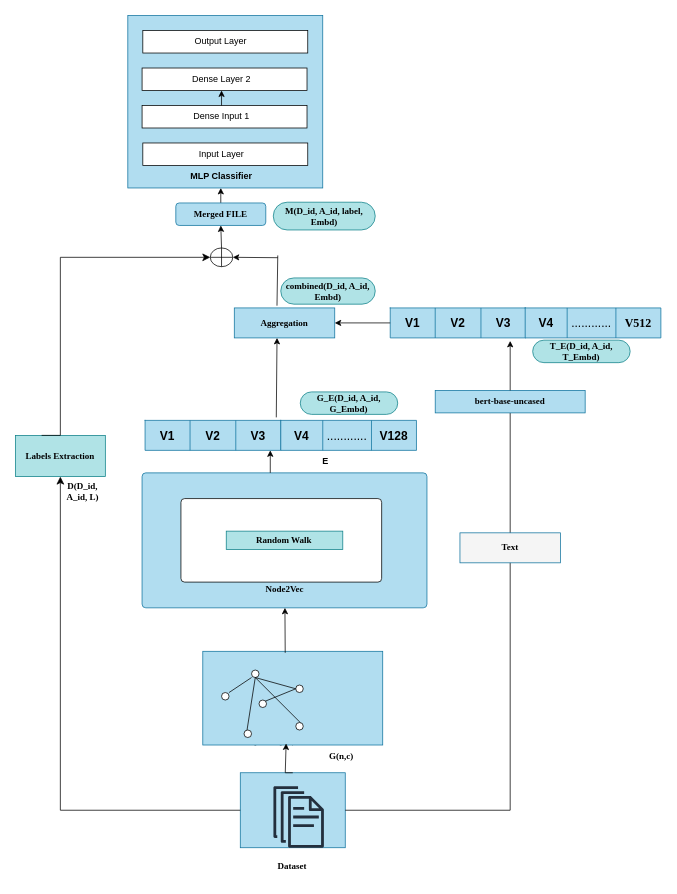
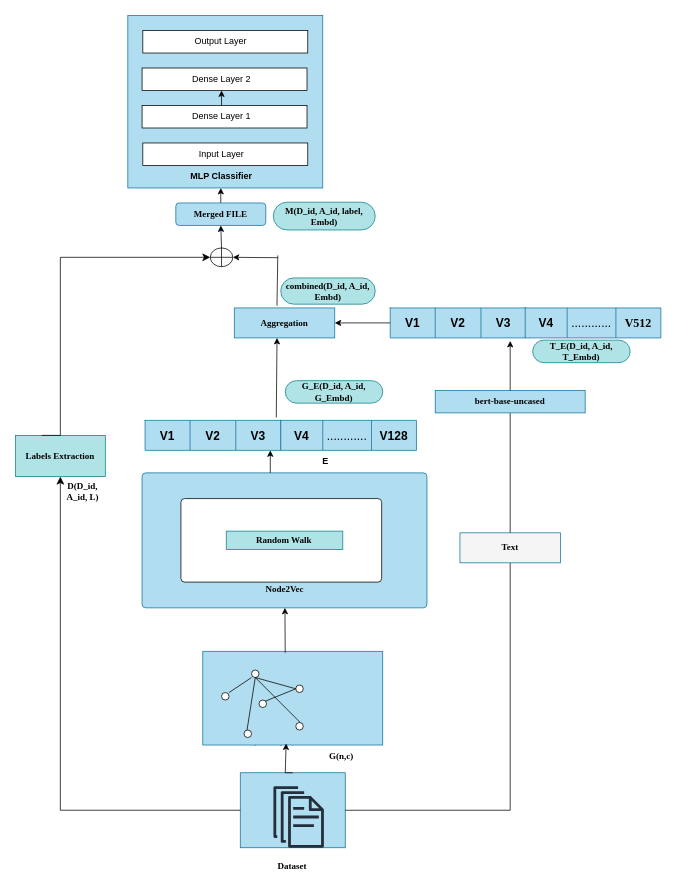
node "Dense Input 1": label "Dense Input 1" -> "Dense Layer 1"
node "G_E(D_id, A_id, G_Embd)": moved (349, 403) -> (334, 392)
